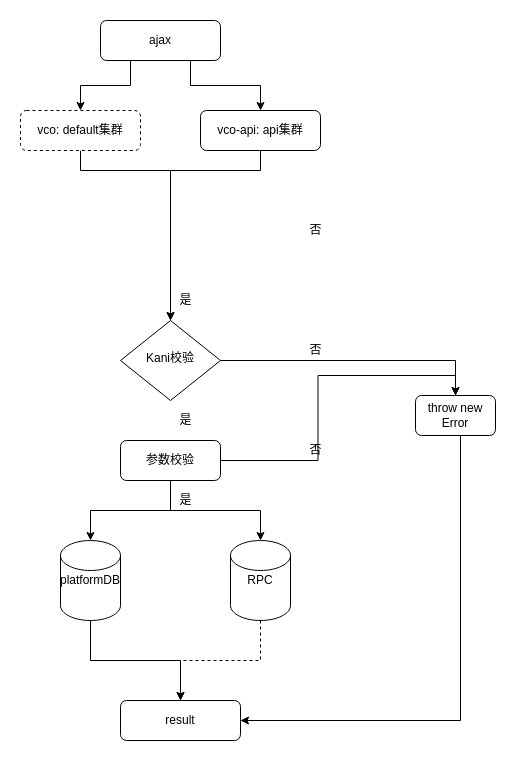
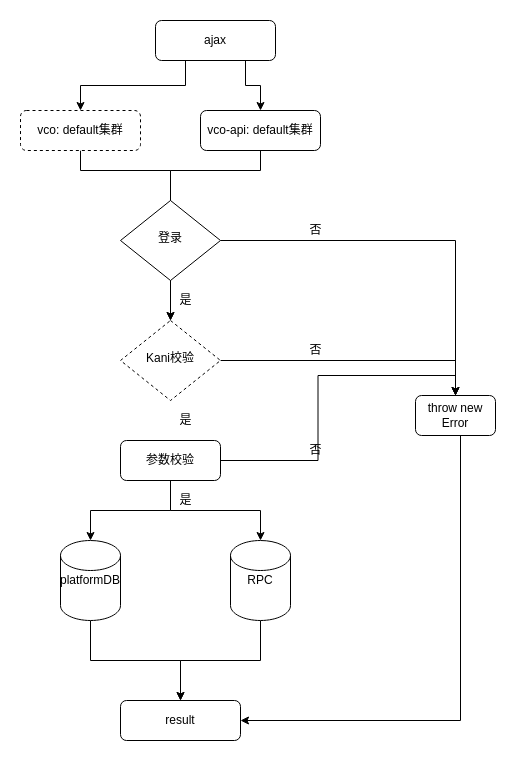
node "ajax": moved (161, 41) -> (216, 41)
node "vco-api: api集群": label "vco-api: api集群" -> "vco-api: default集群"
node "登录": added
edge "登录" -> "throw new Error": added
node "Kani校验": style solid -> dashed
edge "RPC" -> "result": style dashed -> solid
